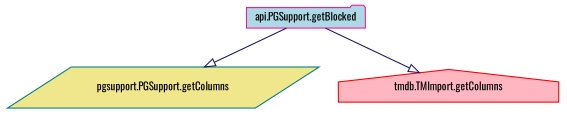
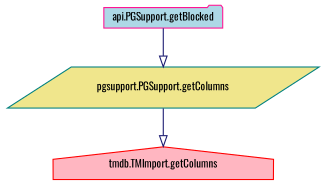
edge "api.PGSupport.getBlocked" -> "tmdb.TMImport.getColumns": now "pgsupport.PGSupport.getColumns" -> "tmdb.TMImport.getColumns"
